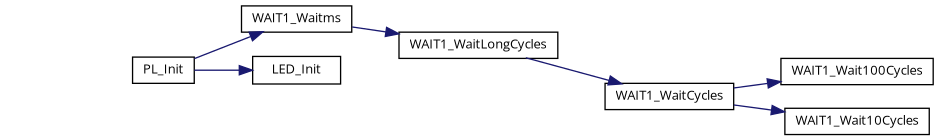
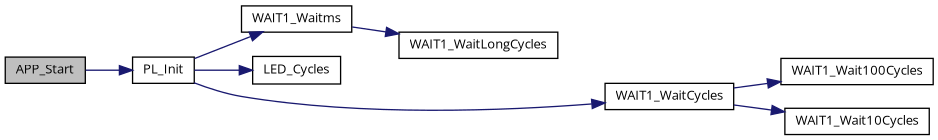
edge "WAIT1_WaitLongCycles" -> "WAIT1_WaitCycles": now "PL_Init" -> "WAIT1_WaitCycles"
node "APP_Start": added
node "LED_Init": label "LED_Init" -> "LED_Cycles"
